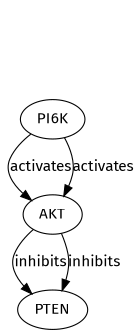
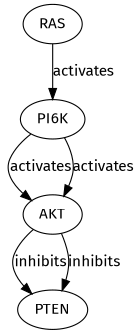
node "RAS": added
